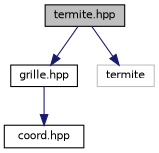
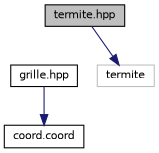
edge "termite.hpp" -> "grille.hpp": removed
node "coord.hpp": label "coord.hpp" -> "coord.coord"
